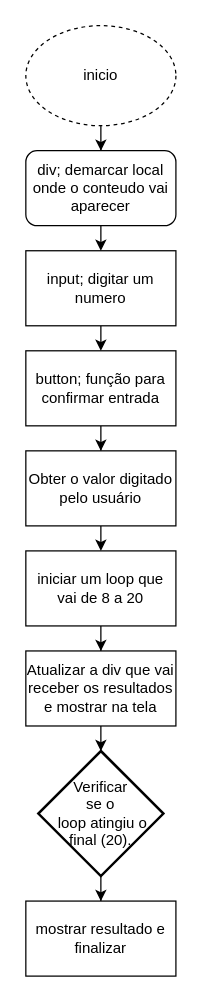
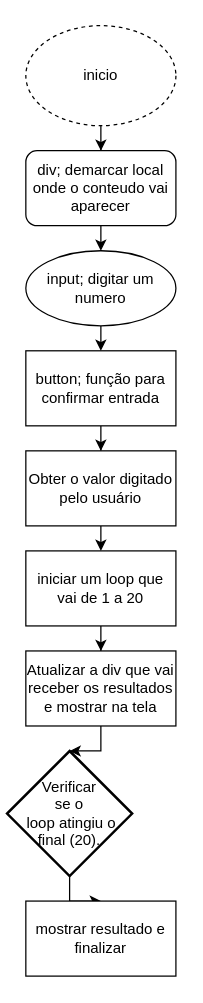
node "input; digitar um numero": shape rectangle -> ellipse
node "iniciar um loop que vai de 8 a 20": label "iniciar um loop que vai de 8 a 20" -> "iniciar um loop que vai de 1 a 20"
node "Verificar se o loop atingiu o final (20).": moved (101, 813) -> (69, 813)
